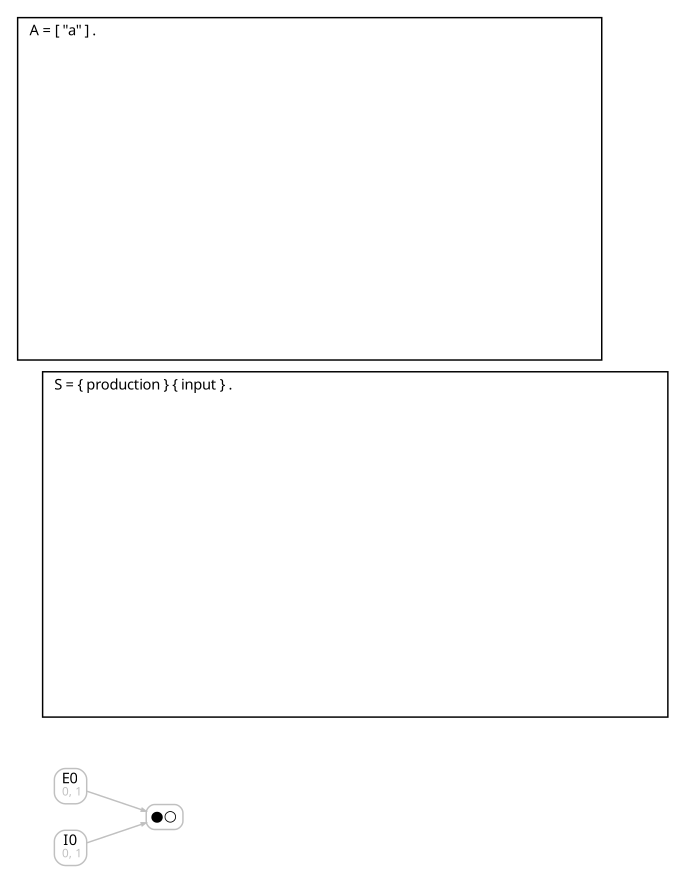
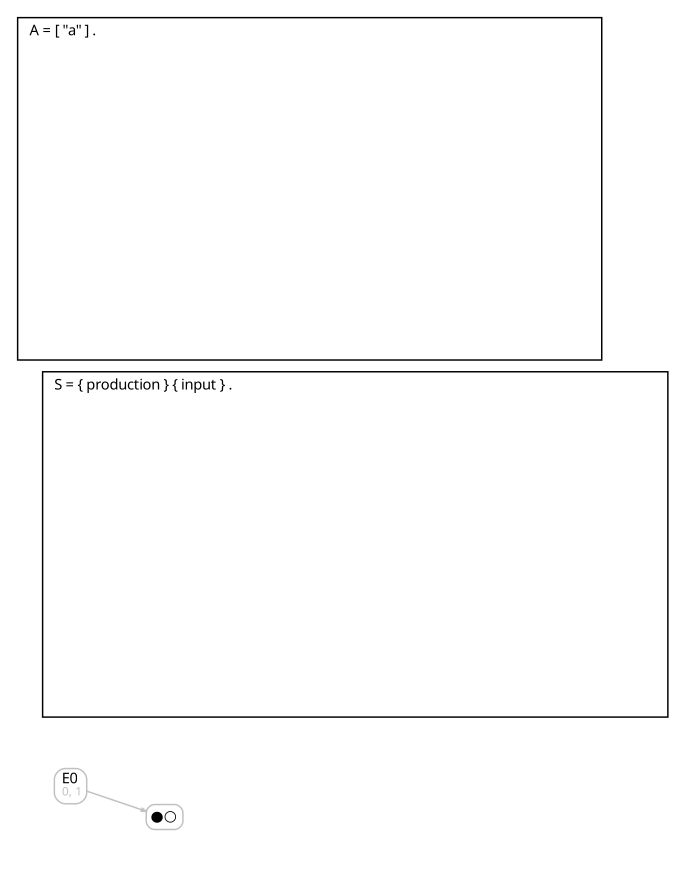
node "I0": removed
